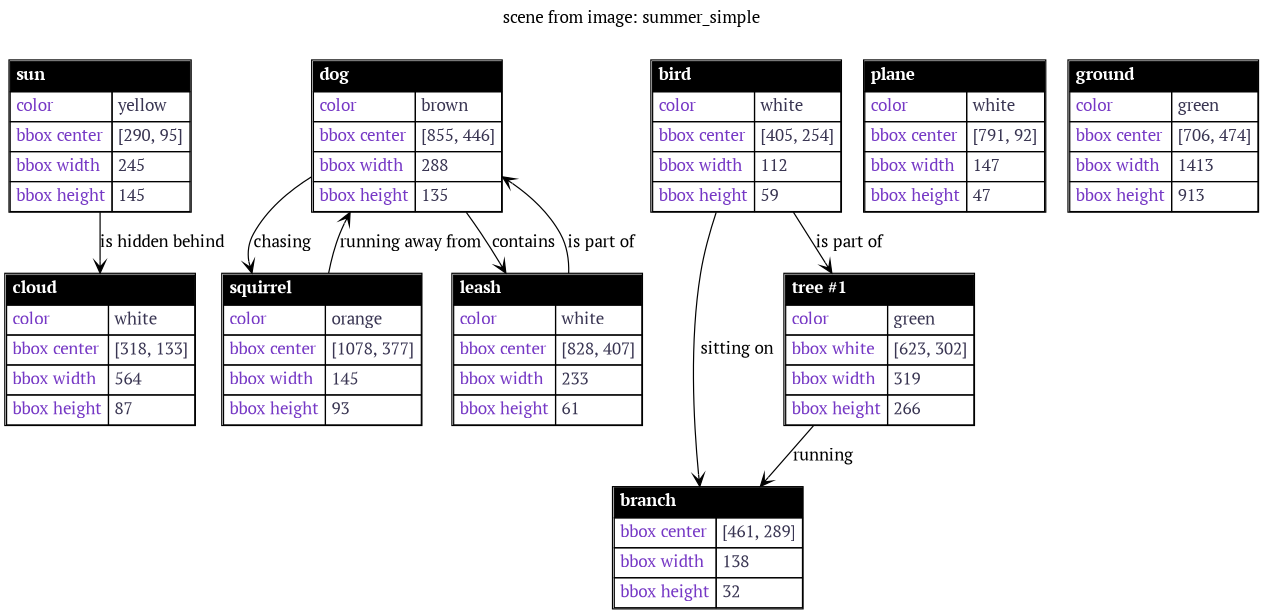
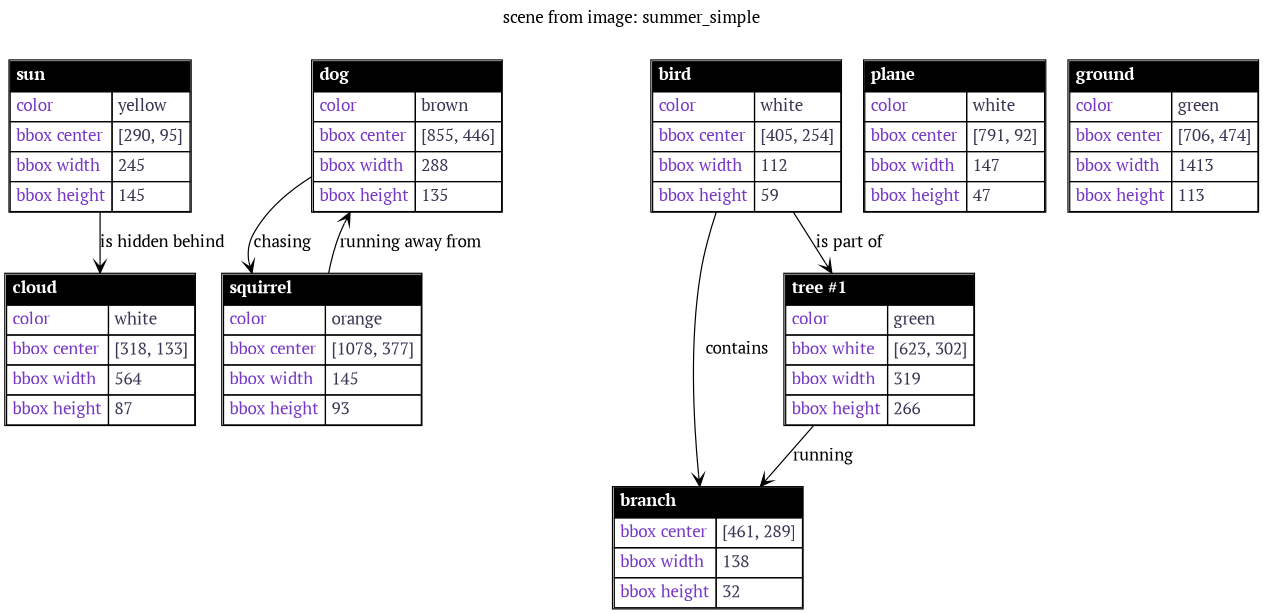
node "ground": text "913" -> "113"
node "leash": removed
edge "bird" -> "branch": label "sitting on" -> "contains"
